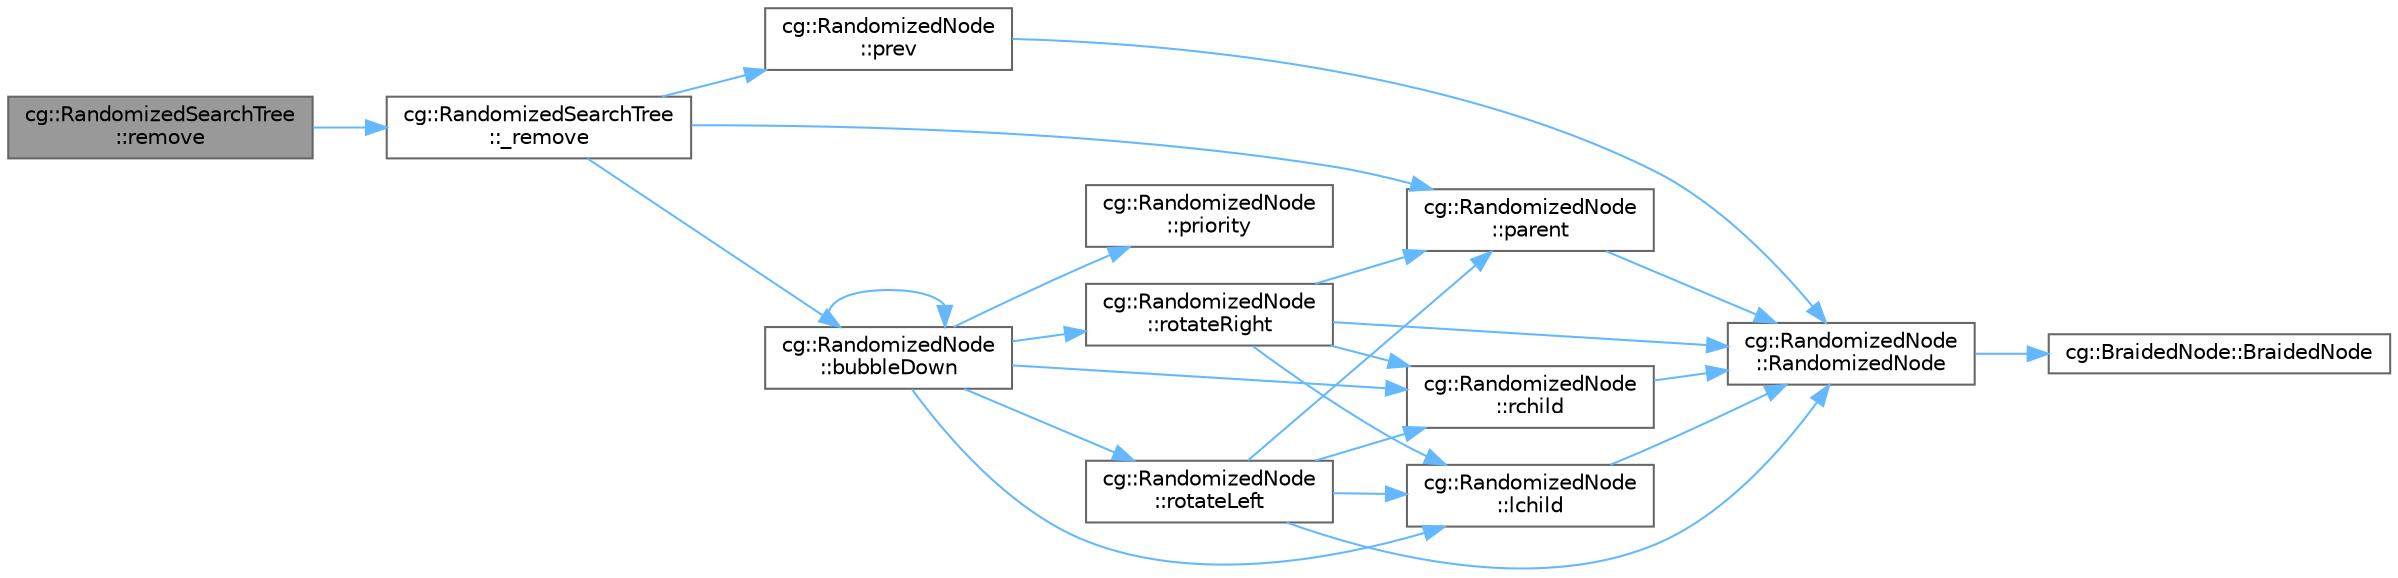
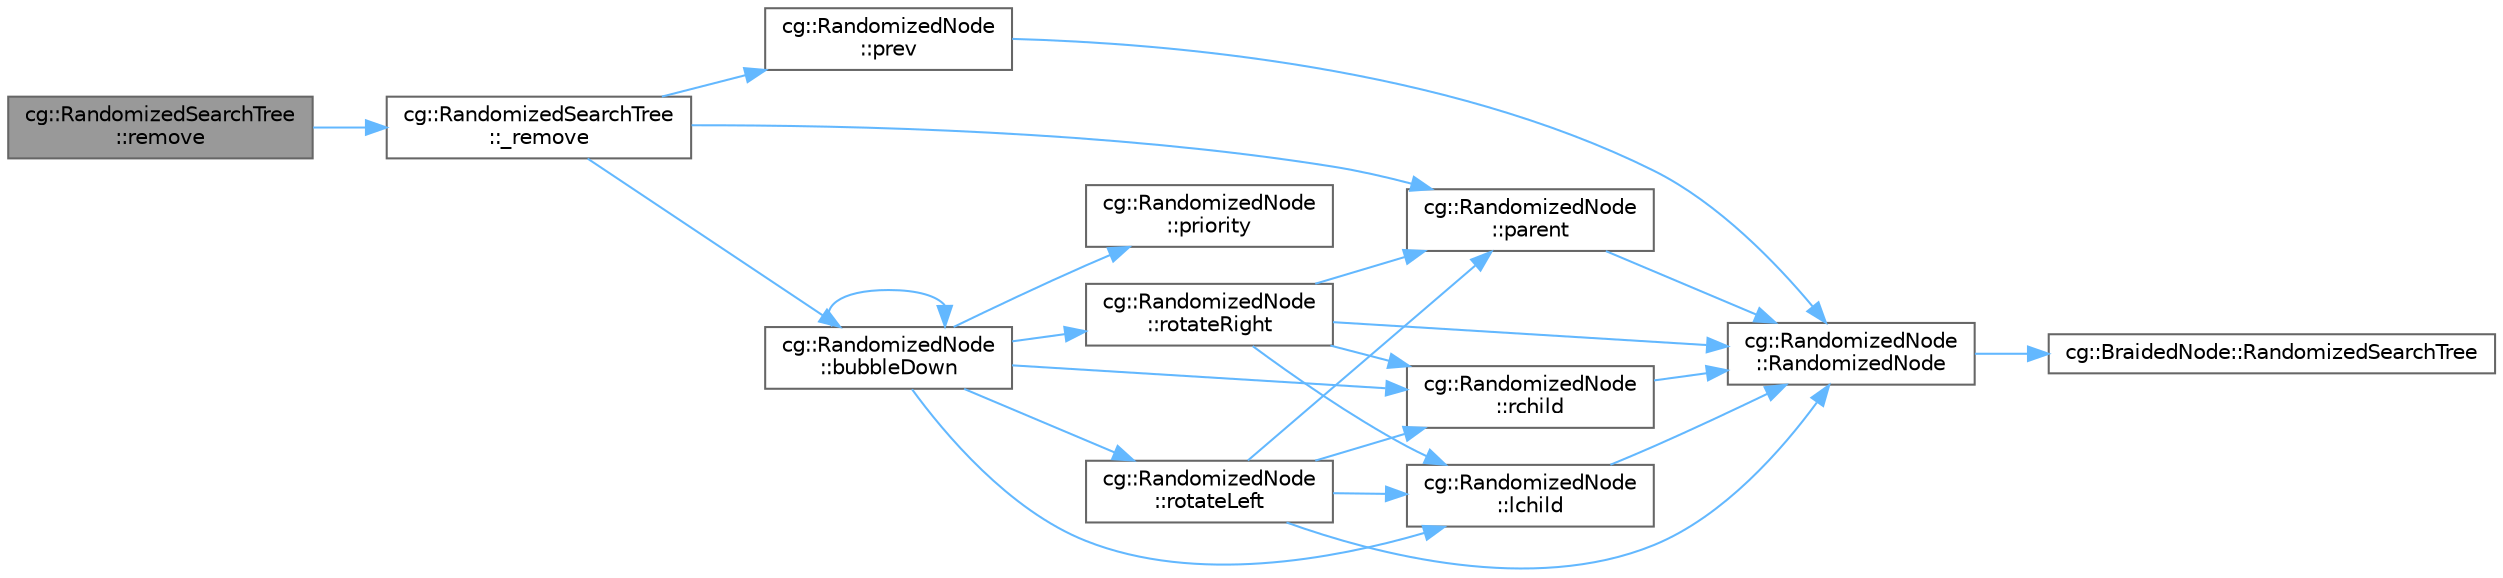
node "cg::BraidedNode::BraidedNode": label "cg::BraidedNode::BraidedNode" -> "cg::BraidedNode::RandomizedSearchTree"
